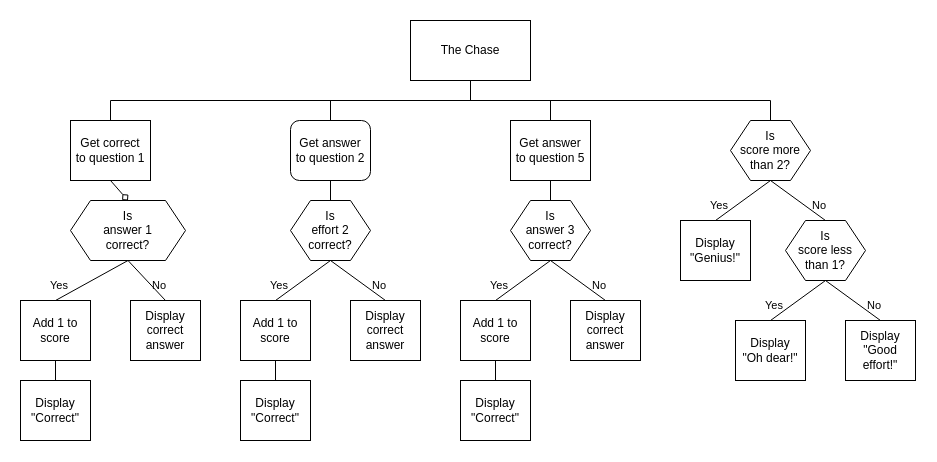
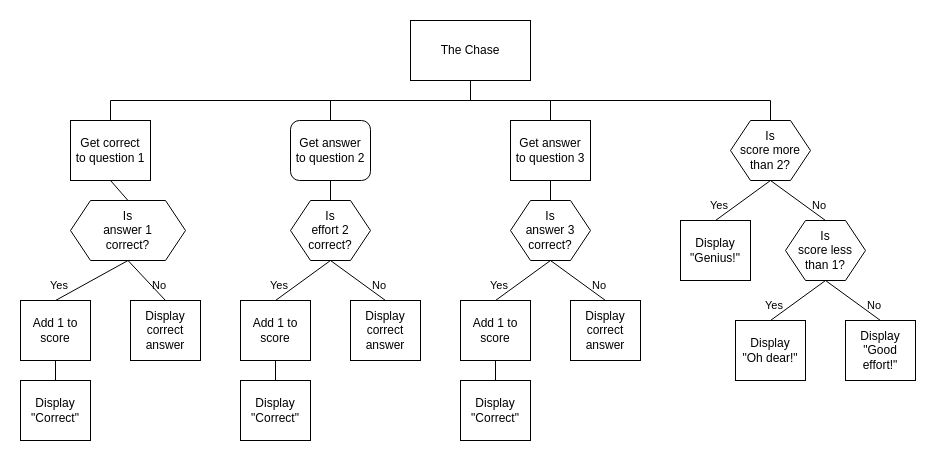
node "Get answer to question 5": label "Get answer to question 5" -> "Get answer to question 3"
edge "Get correct to question 1" -> "Is answer 1 correct?": arrowhead diamond -> none
